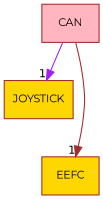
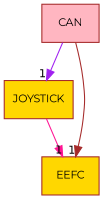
edge "JOYSTICK" -> "EEFC": added
